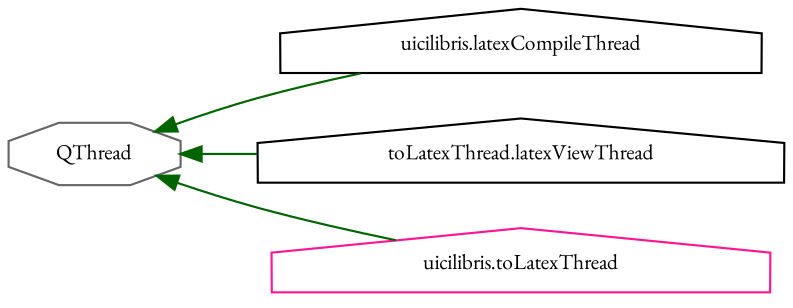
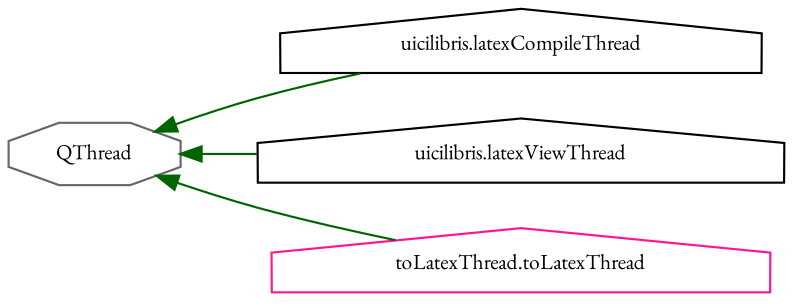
node "toLatexThread.latexViewThread": label "toLatexThread.latexViewThread" -> "uicilibris.latexViewThread"
node "uicilibris.toLatexThread": label "uicilibris.toLatexThread" -> "toLatexThread.toLatexThread"
